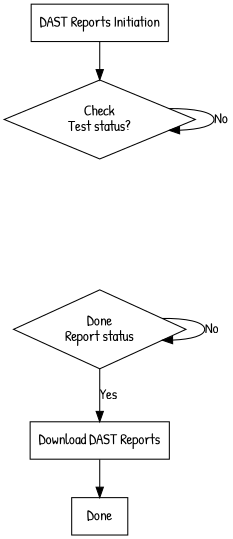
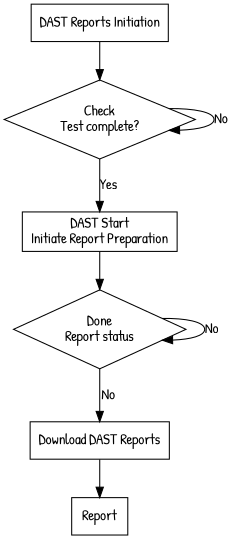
node "Check Test status?": label "Check Test status?" -> "Check Test complete?"
node "DAST Start Initiate Report Preparation": added
edge "Done Report status" -> "Download DAST Reports": label "Yes" -> "No"
node "Done": label "Done" -> "Report"
